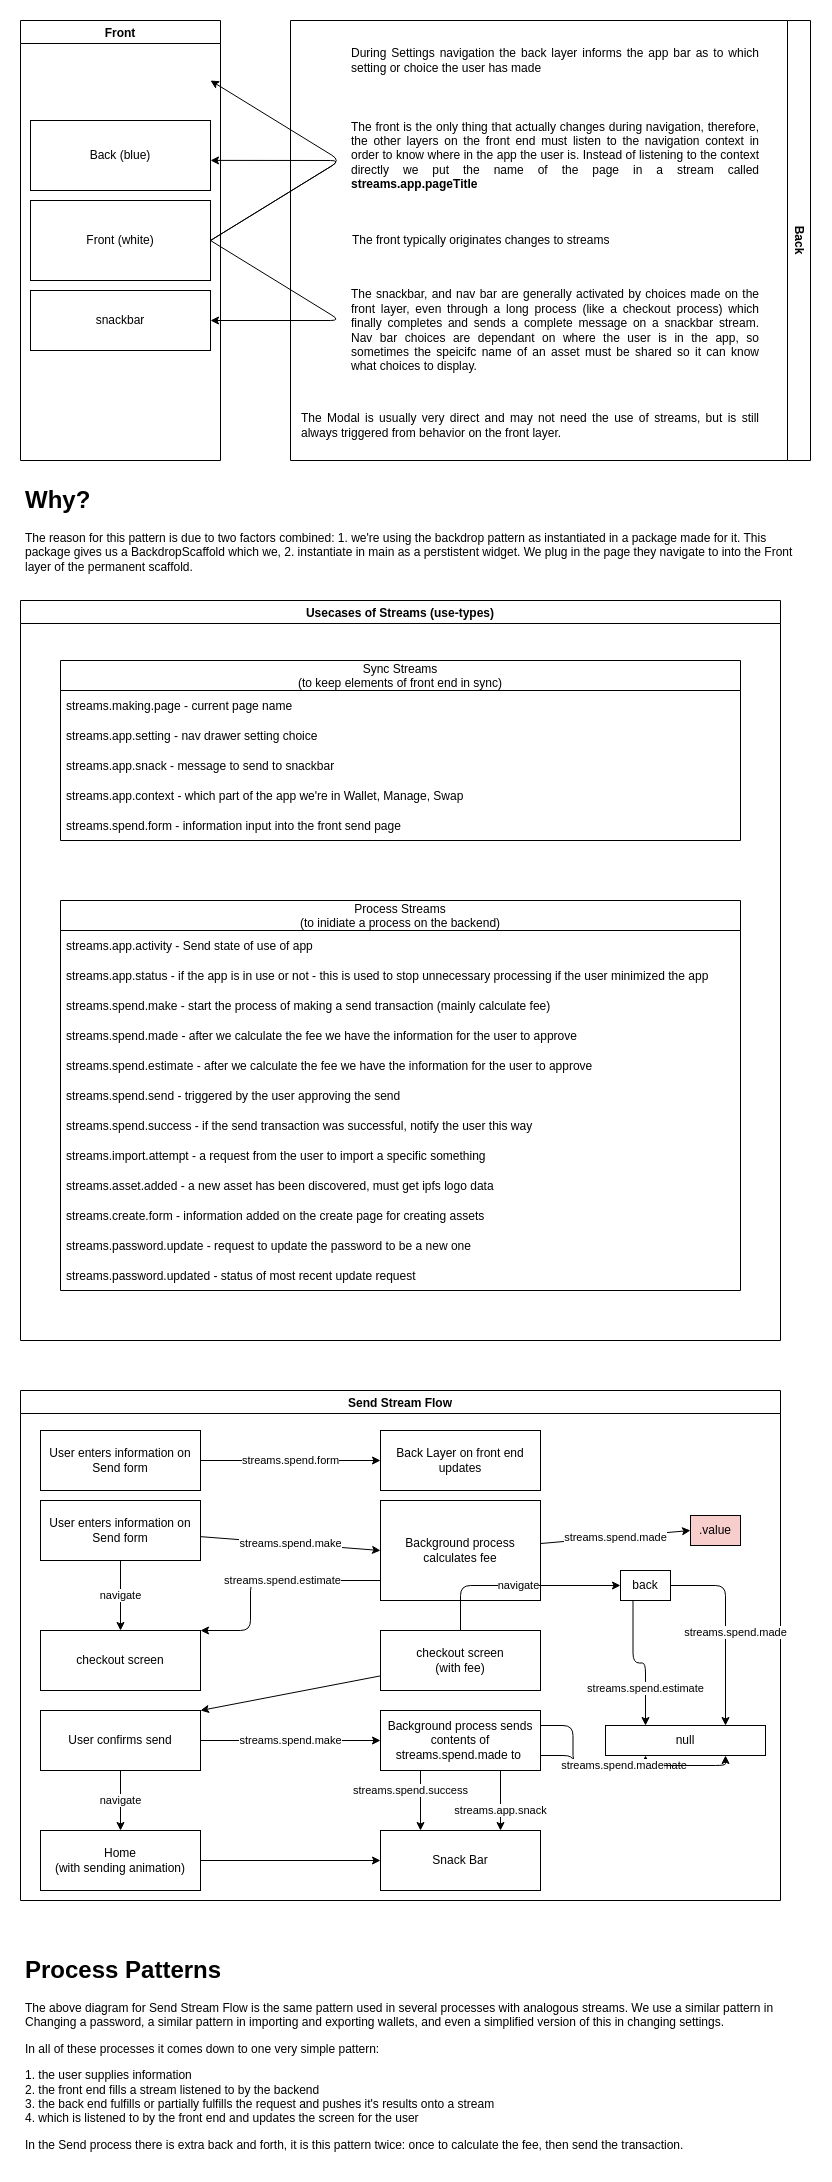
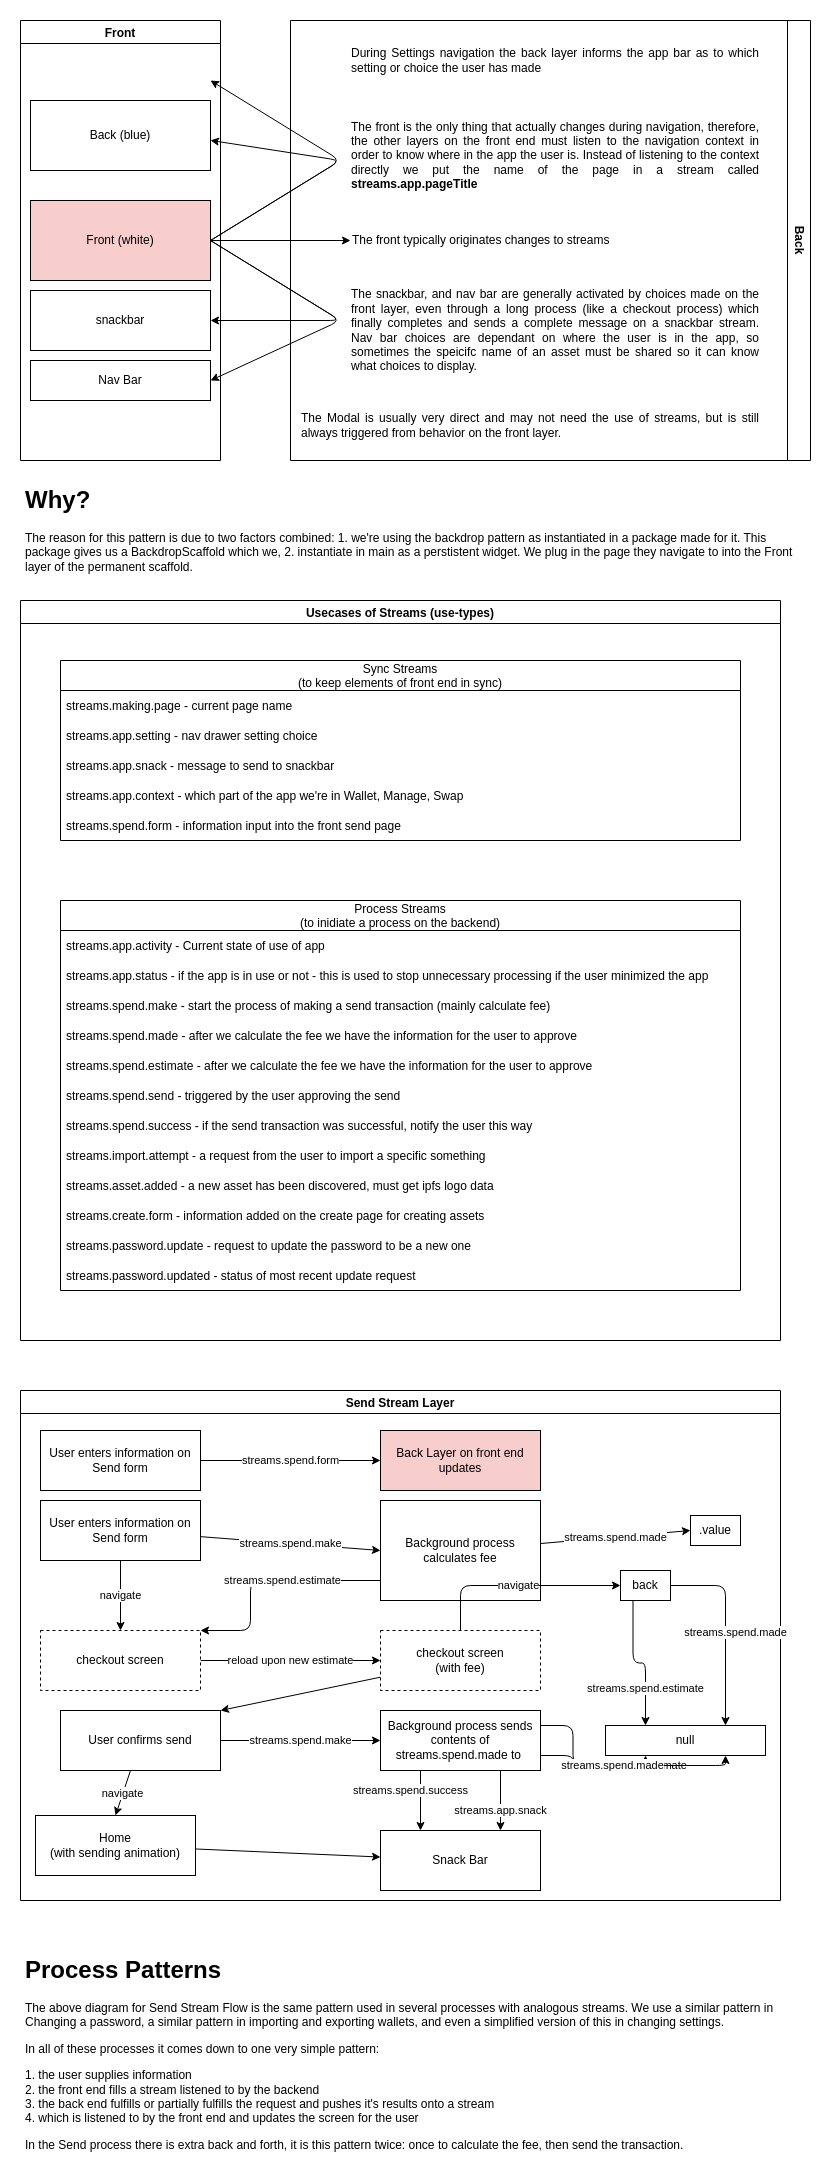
node "Back (blue)": moved (121, 156) -> (121, 136)
node "Front (white)": fillcolor #ffffff -> #f8cecc
edge "Front (white)" -> "The front typically originates changes to streams": added
edge "Front (white)" -> "Nav Bar": added
node "Nav Bar": added
node "streams.app.activity - Send state of use of app": label "streams.app.activity - Send state of use of app" -> "streams.app.activity - Current state of use of app"
node "Send Stream Flow": label "Send Stream Flow" -> "Send Stream Layer"
node "Back Layer on front end updates": fillcolor #ffffff -> #f8cecc
node ".value": fillcolor #f8cecc -> #ffffff
node "checkout screen": style solid -> dashed
edge "checkout screen" -> "checkout screen (with fee)": added, label "reload upon new estimate"
node "checkout screen (with fee)": style solid -> dashed
node "User confirms send": moved (121, 1741) -> (141, 1741)
node "Home (with sending animation)": moved (121, 1861) -> (116, 1846)
